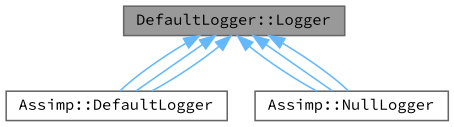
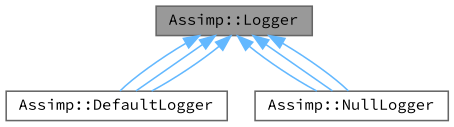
node "DefaultLogger::Logger": label "DefaultLogger::Logger" -> "Assimp::Logger"
